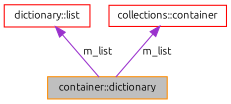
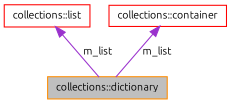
node "dictionary::list": label "dictionary::list" -> "collections::list"
node "container::dictionary": label "container::dictionary" -> "collections::dictionary"
